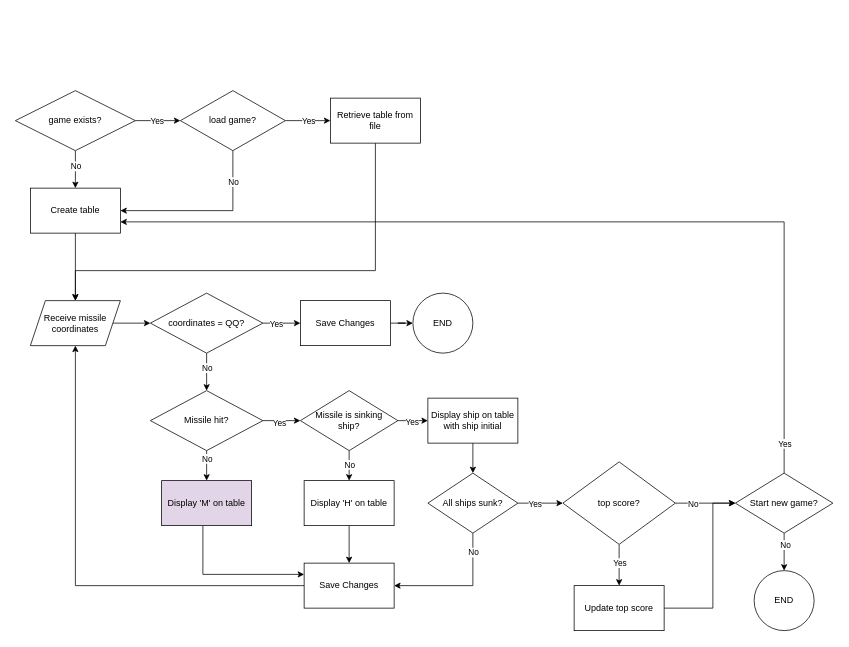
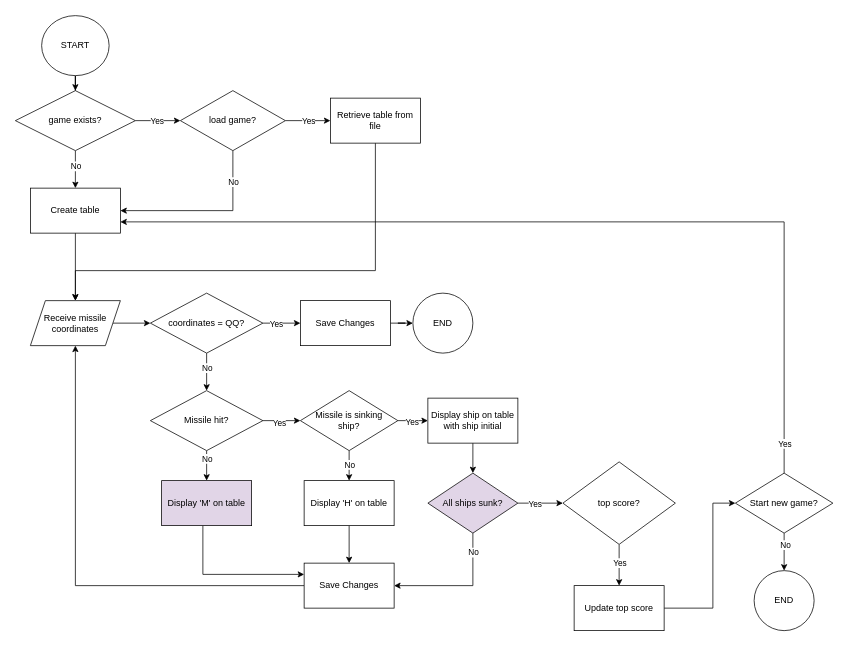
node "START": added
edge "START" -> "game exists?": added
node "All ships sunk?": fillcolor #ffffff -> #e1d5e7
edge "top score?" -> "Start new game?": removed, label "No"
